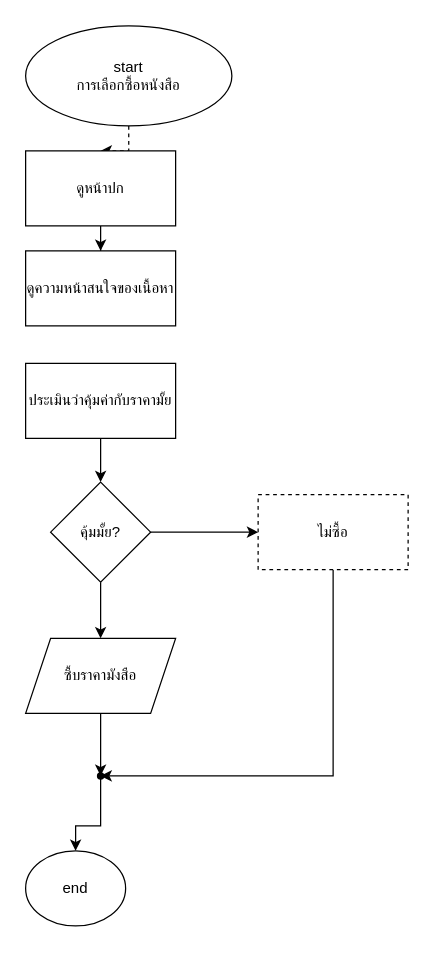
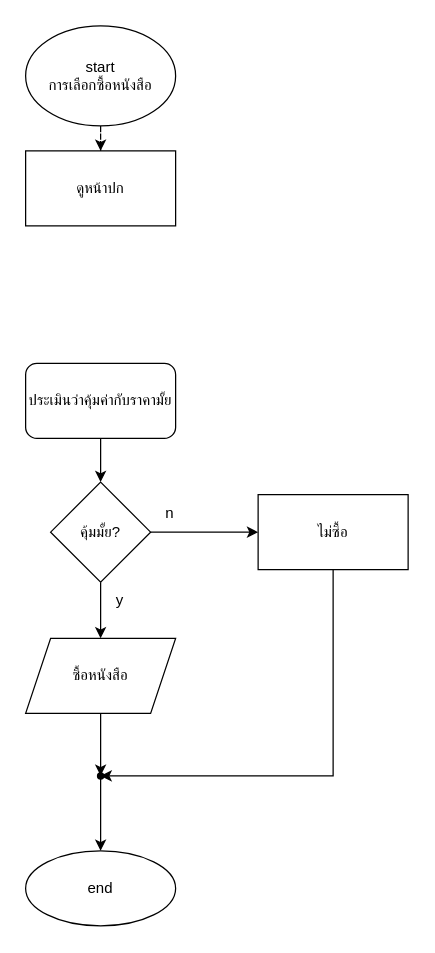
node "start การเลือกซื้อหนังสือ": size 206x100 -> 150x100
edge "ดูหน้าปก" -> "ดูความหน้าสนใจของเนื้อหา": removed
node "ดูความหน้าสนใจของเนื้อหา": removed
node "ประเมินว่าคุ้มค่ากับราคามั้ย": shape rectangle -> rounded rectangle
node "n": added
node "ไม่ซื้อ": style dashed -> solid
node "y": added
node "ซื้บราคามังสือ": label "ซื้บราคามังสือ" -> "ซื้อหนังสือ"
node "end": size 100x75 -> 150x75
